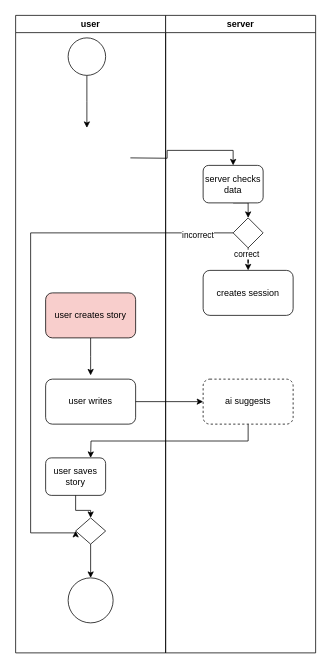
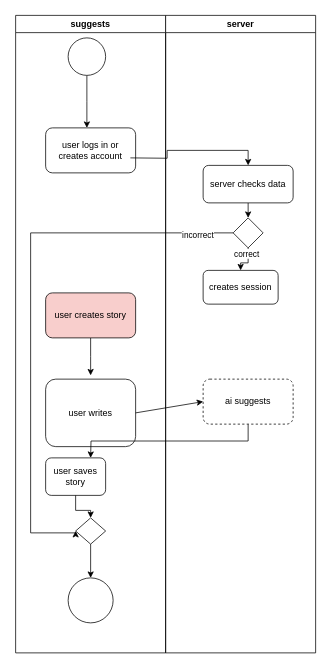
node "user": label "user" -> "suggests"
node "user logs in or creates account": added
node "server checks data": size 60x38 -> 90x38
node "creates session": size 90x45 -> 75x34
node "user writes": size 90x45 -> 90x68
